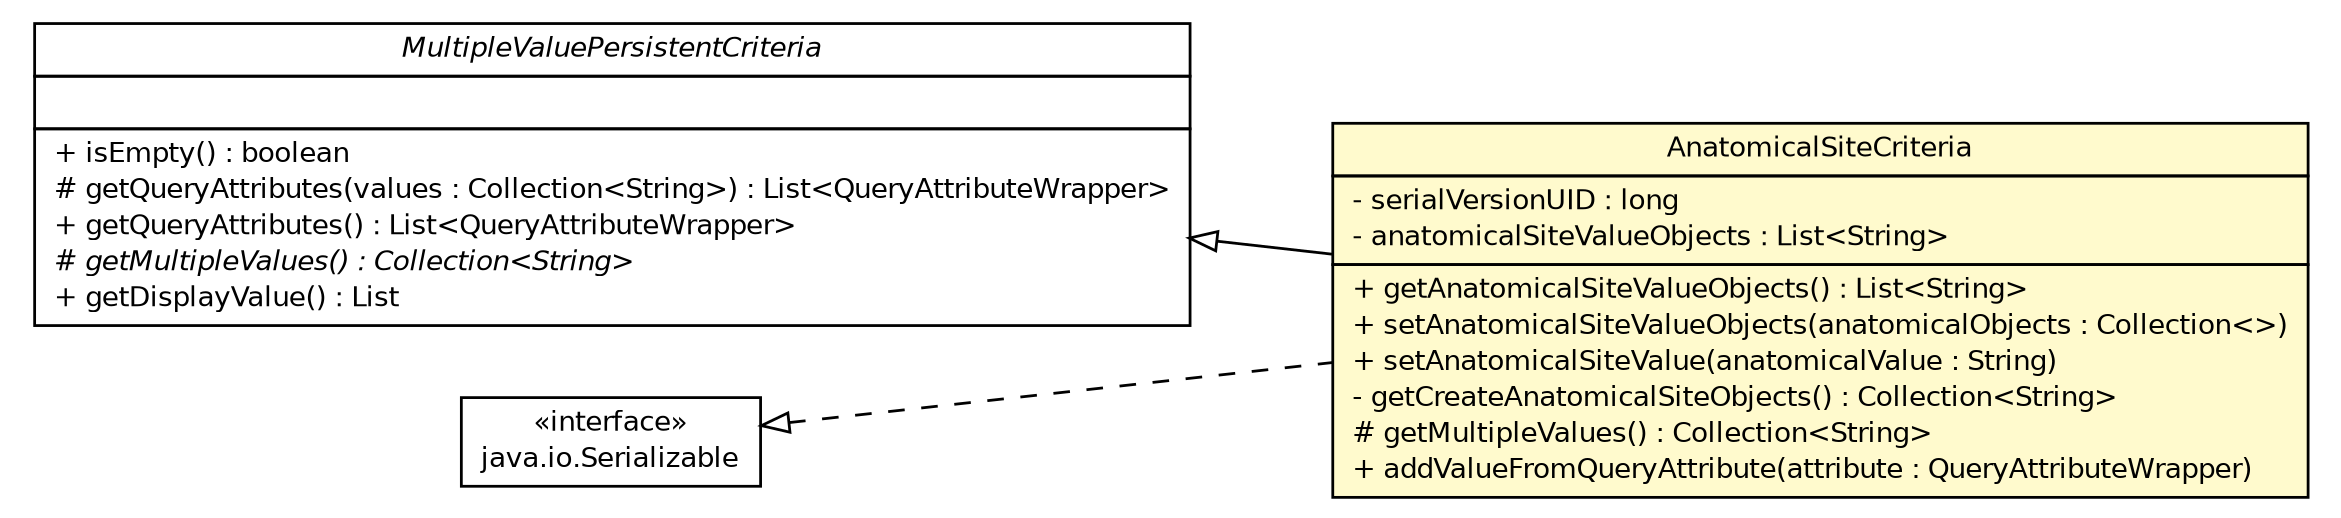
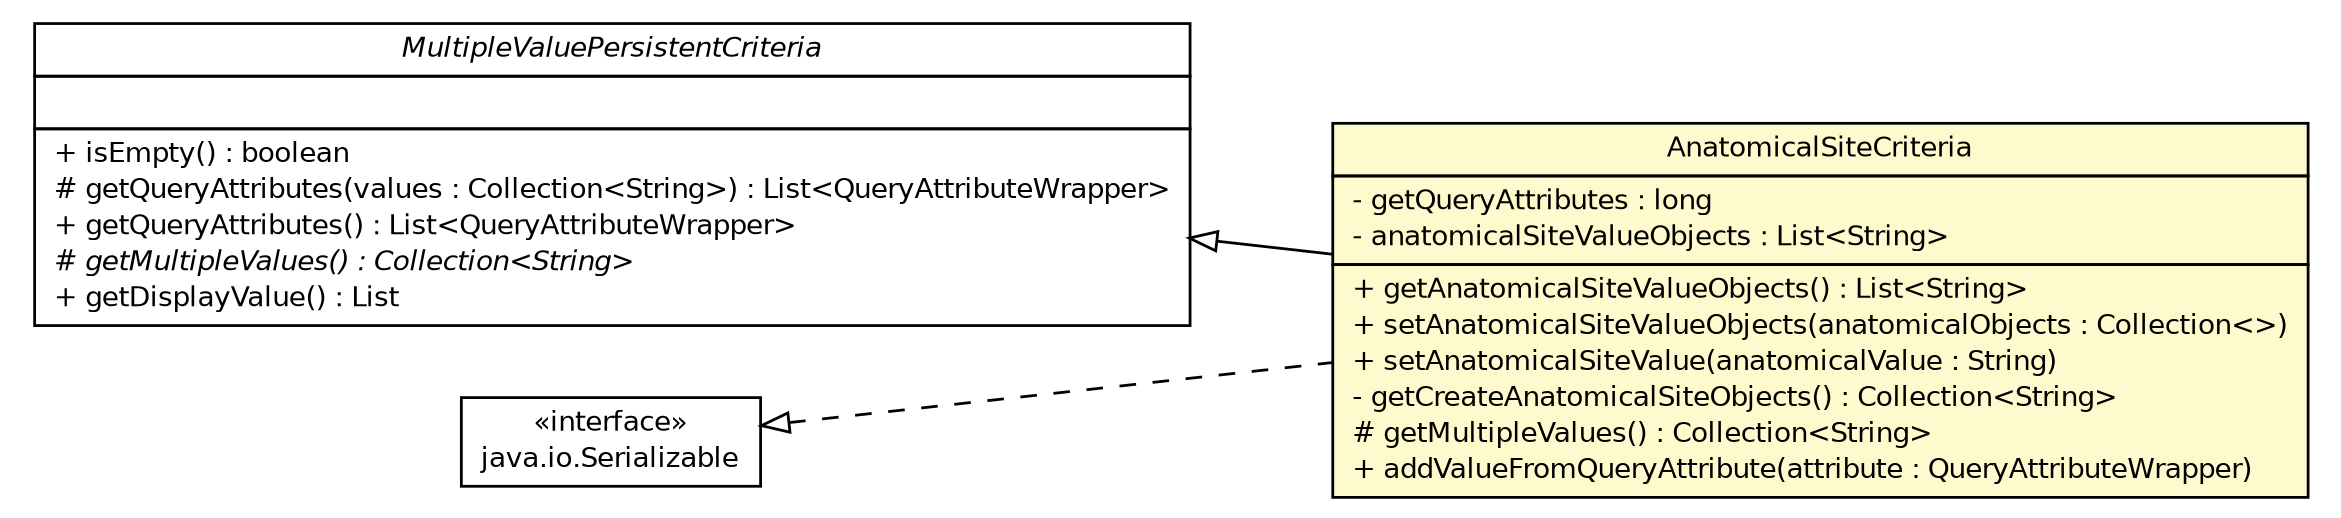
node "AnatomicalSiteCriteria": text "- serialVersionUID : long" -> "- getQueryAttributes : long"
